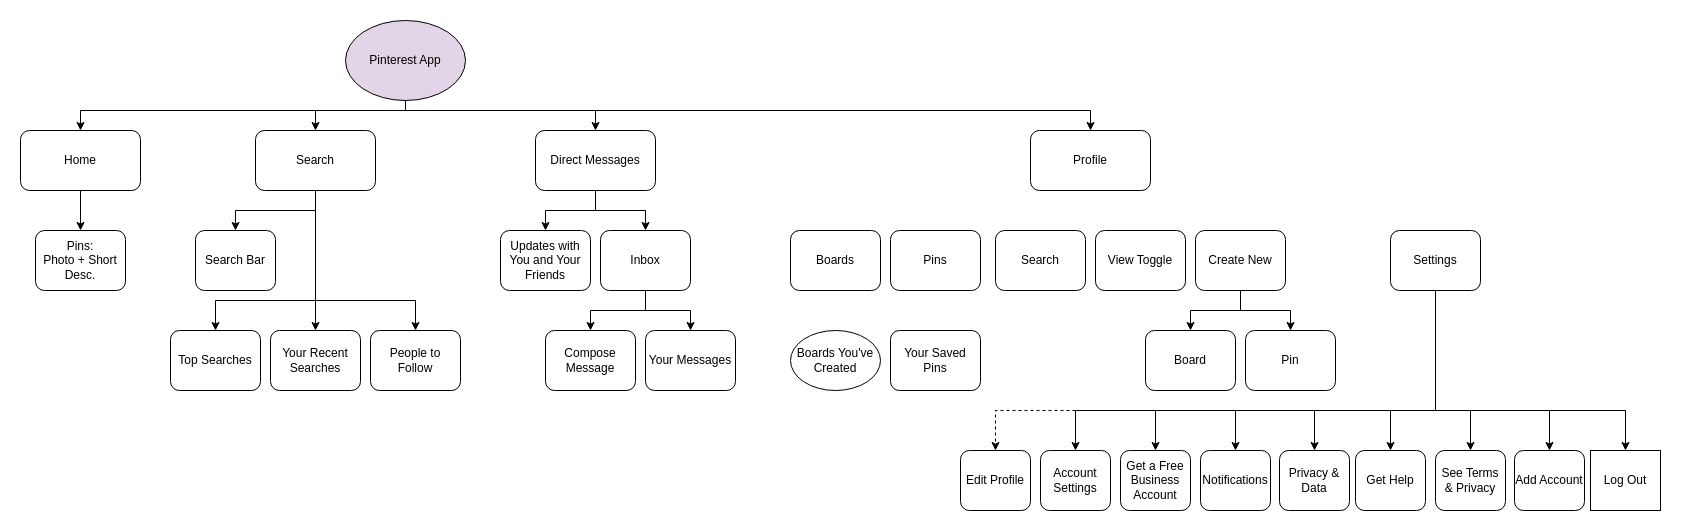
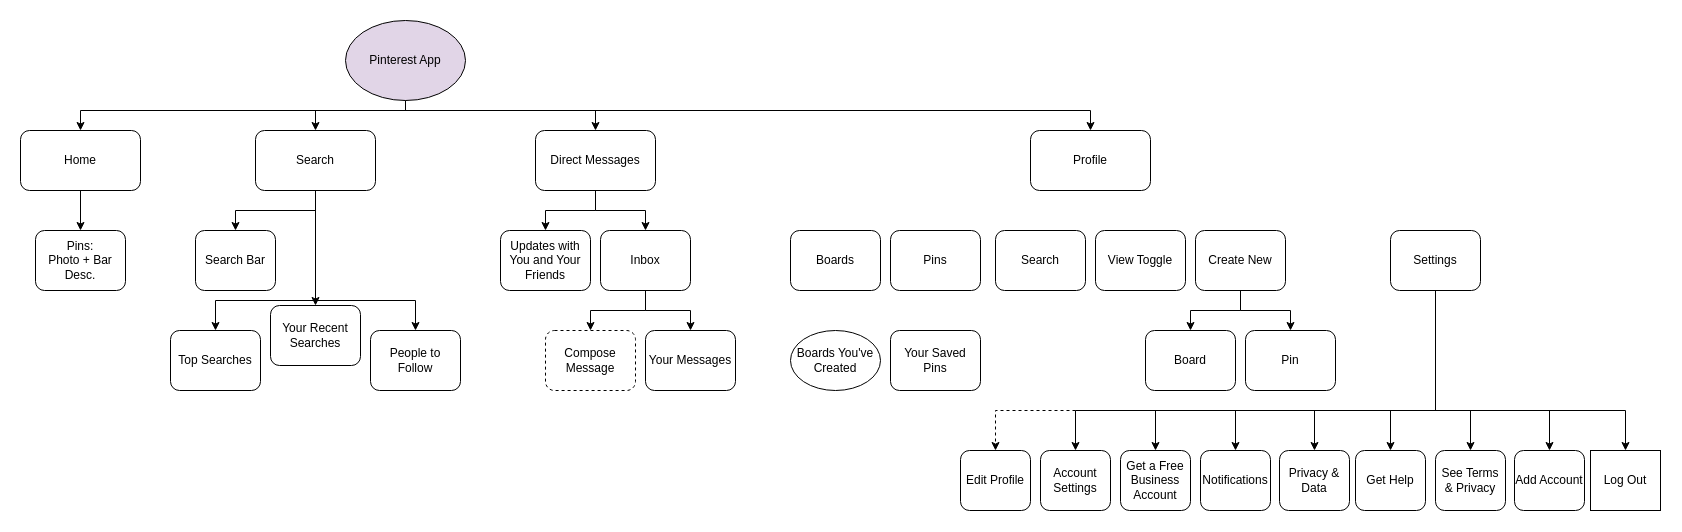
node "Pins: Photo + Short Desc.": label "Pins: Photo + Short Desc." -> "Pins: Photo + Bar Desc."
node "Your Recent Searches": moved (316, 361) -> (316, 336)
node "Compose Message": style solid -> dashed
